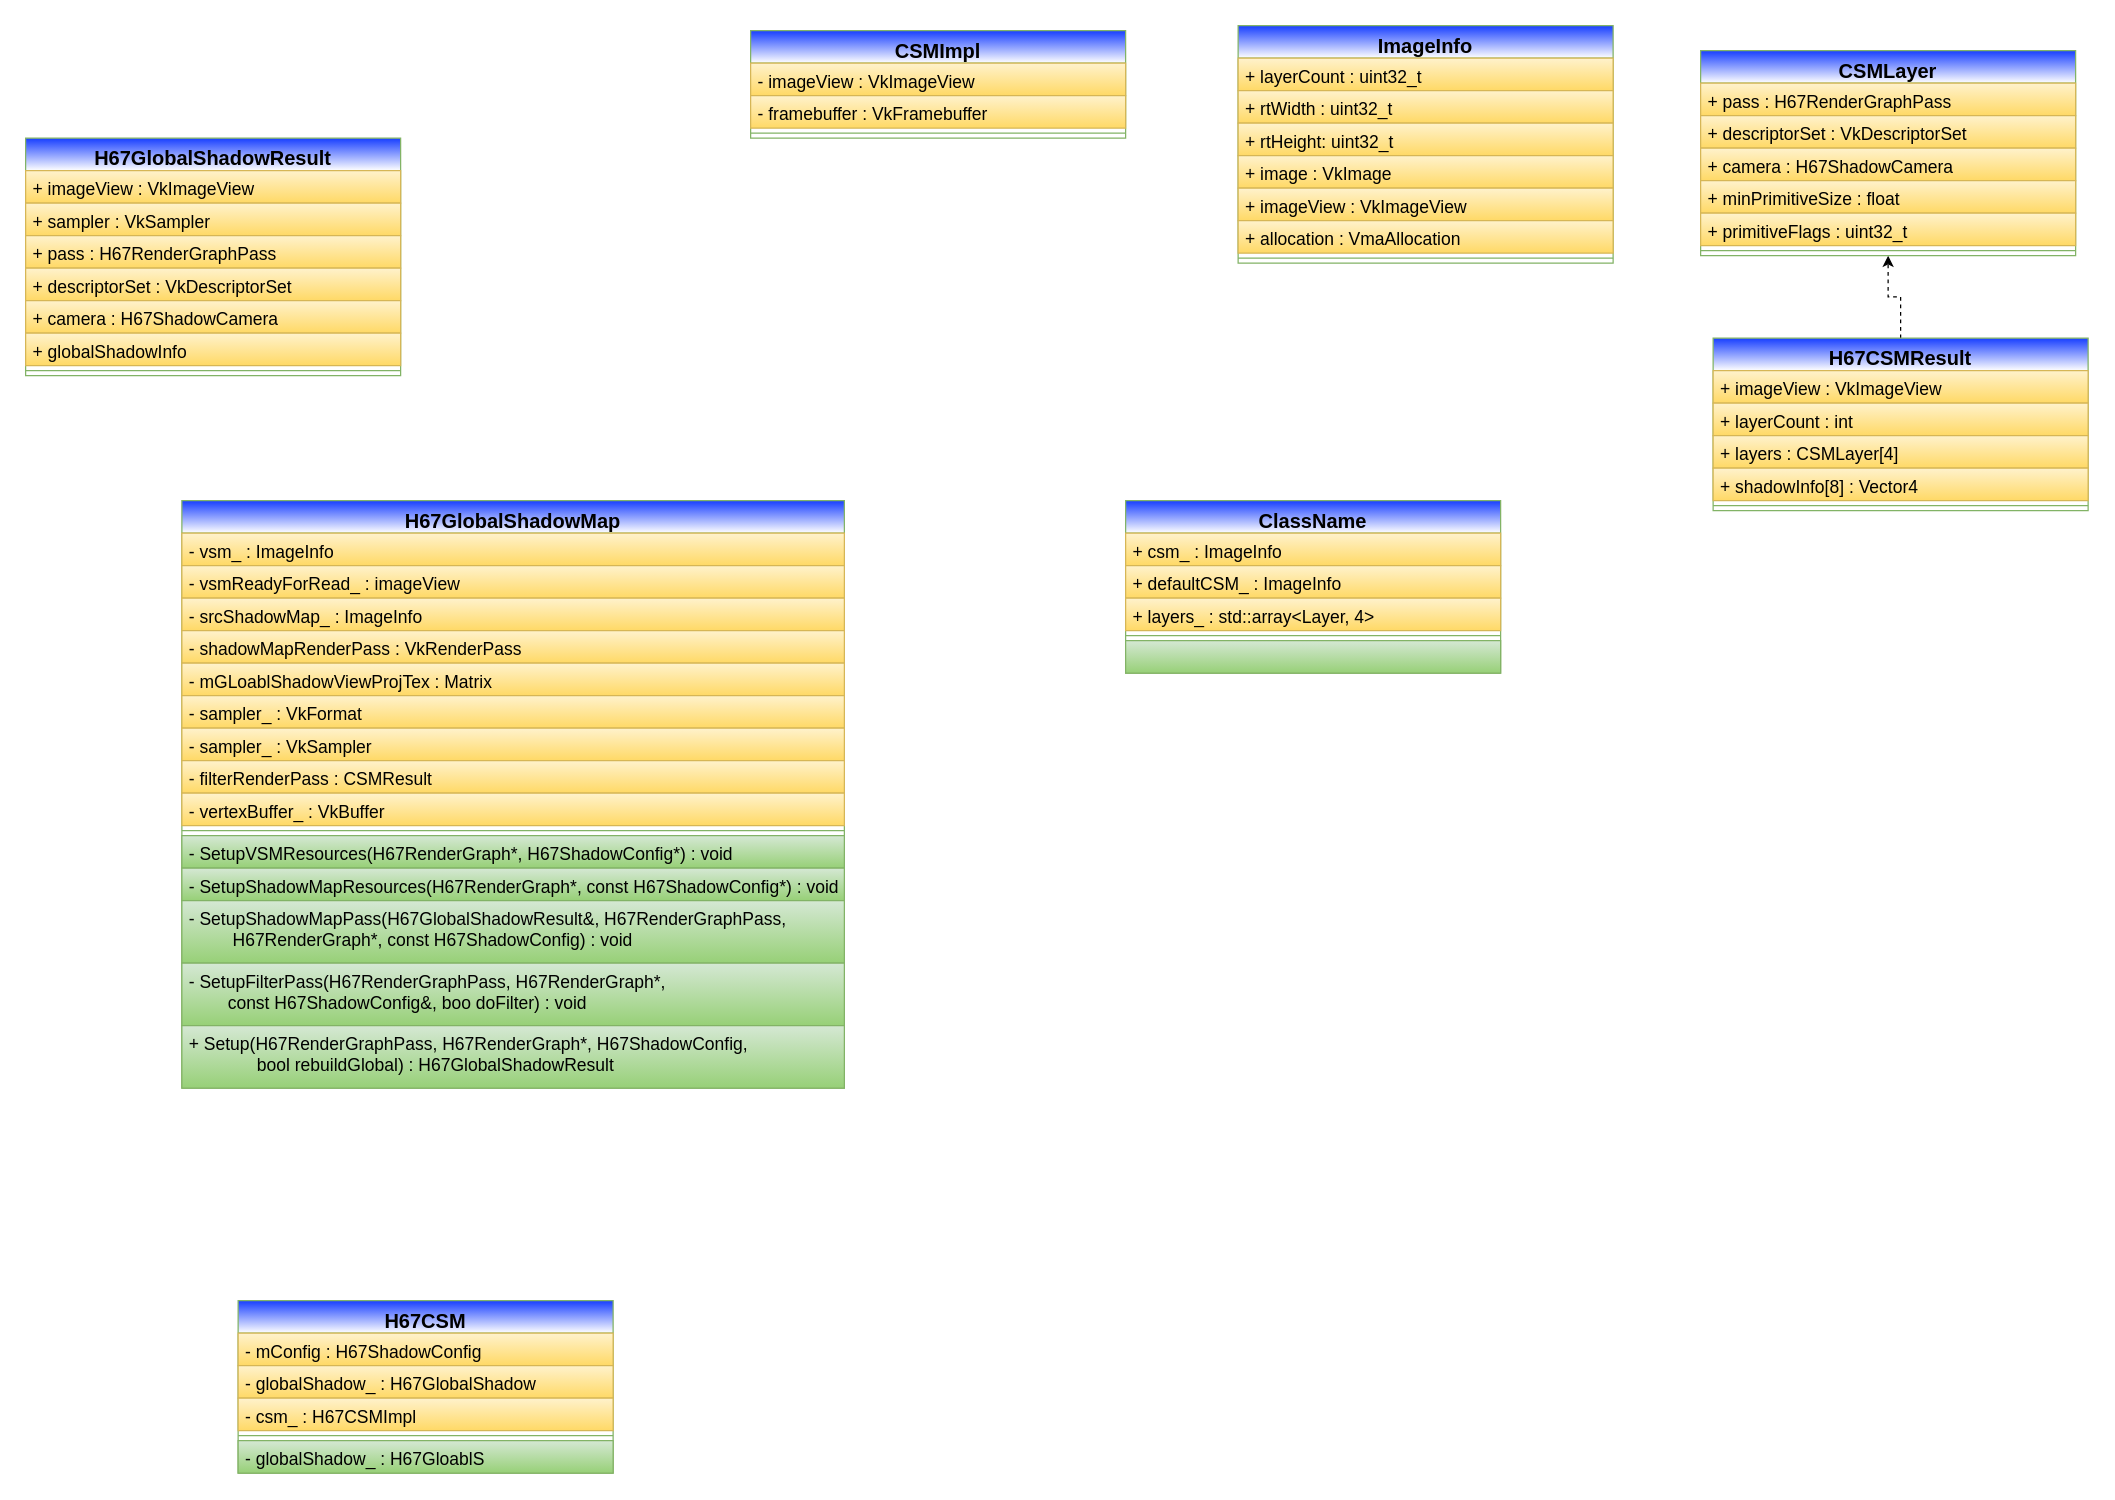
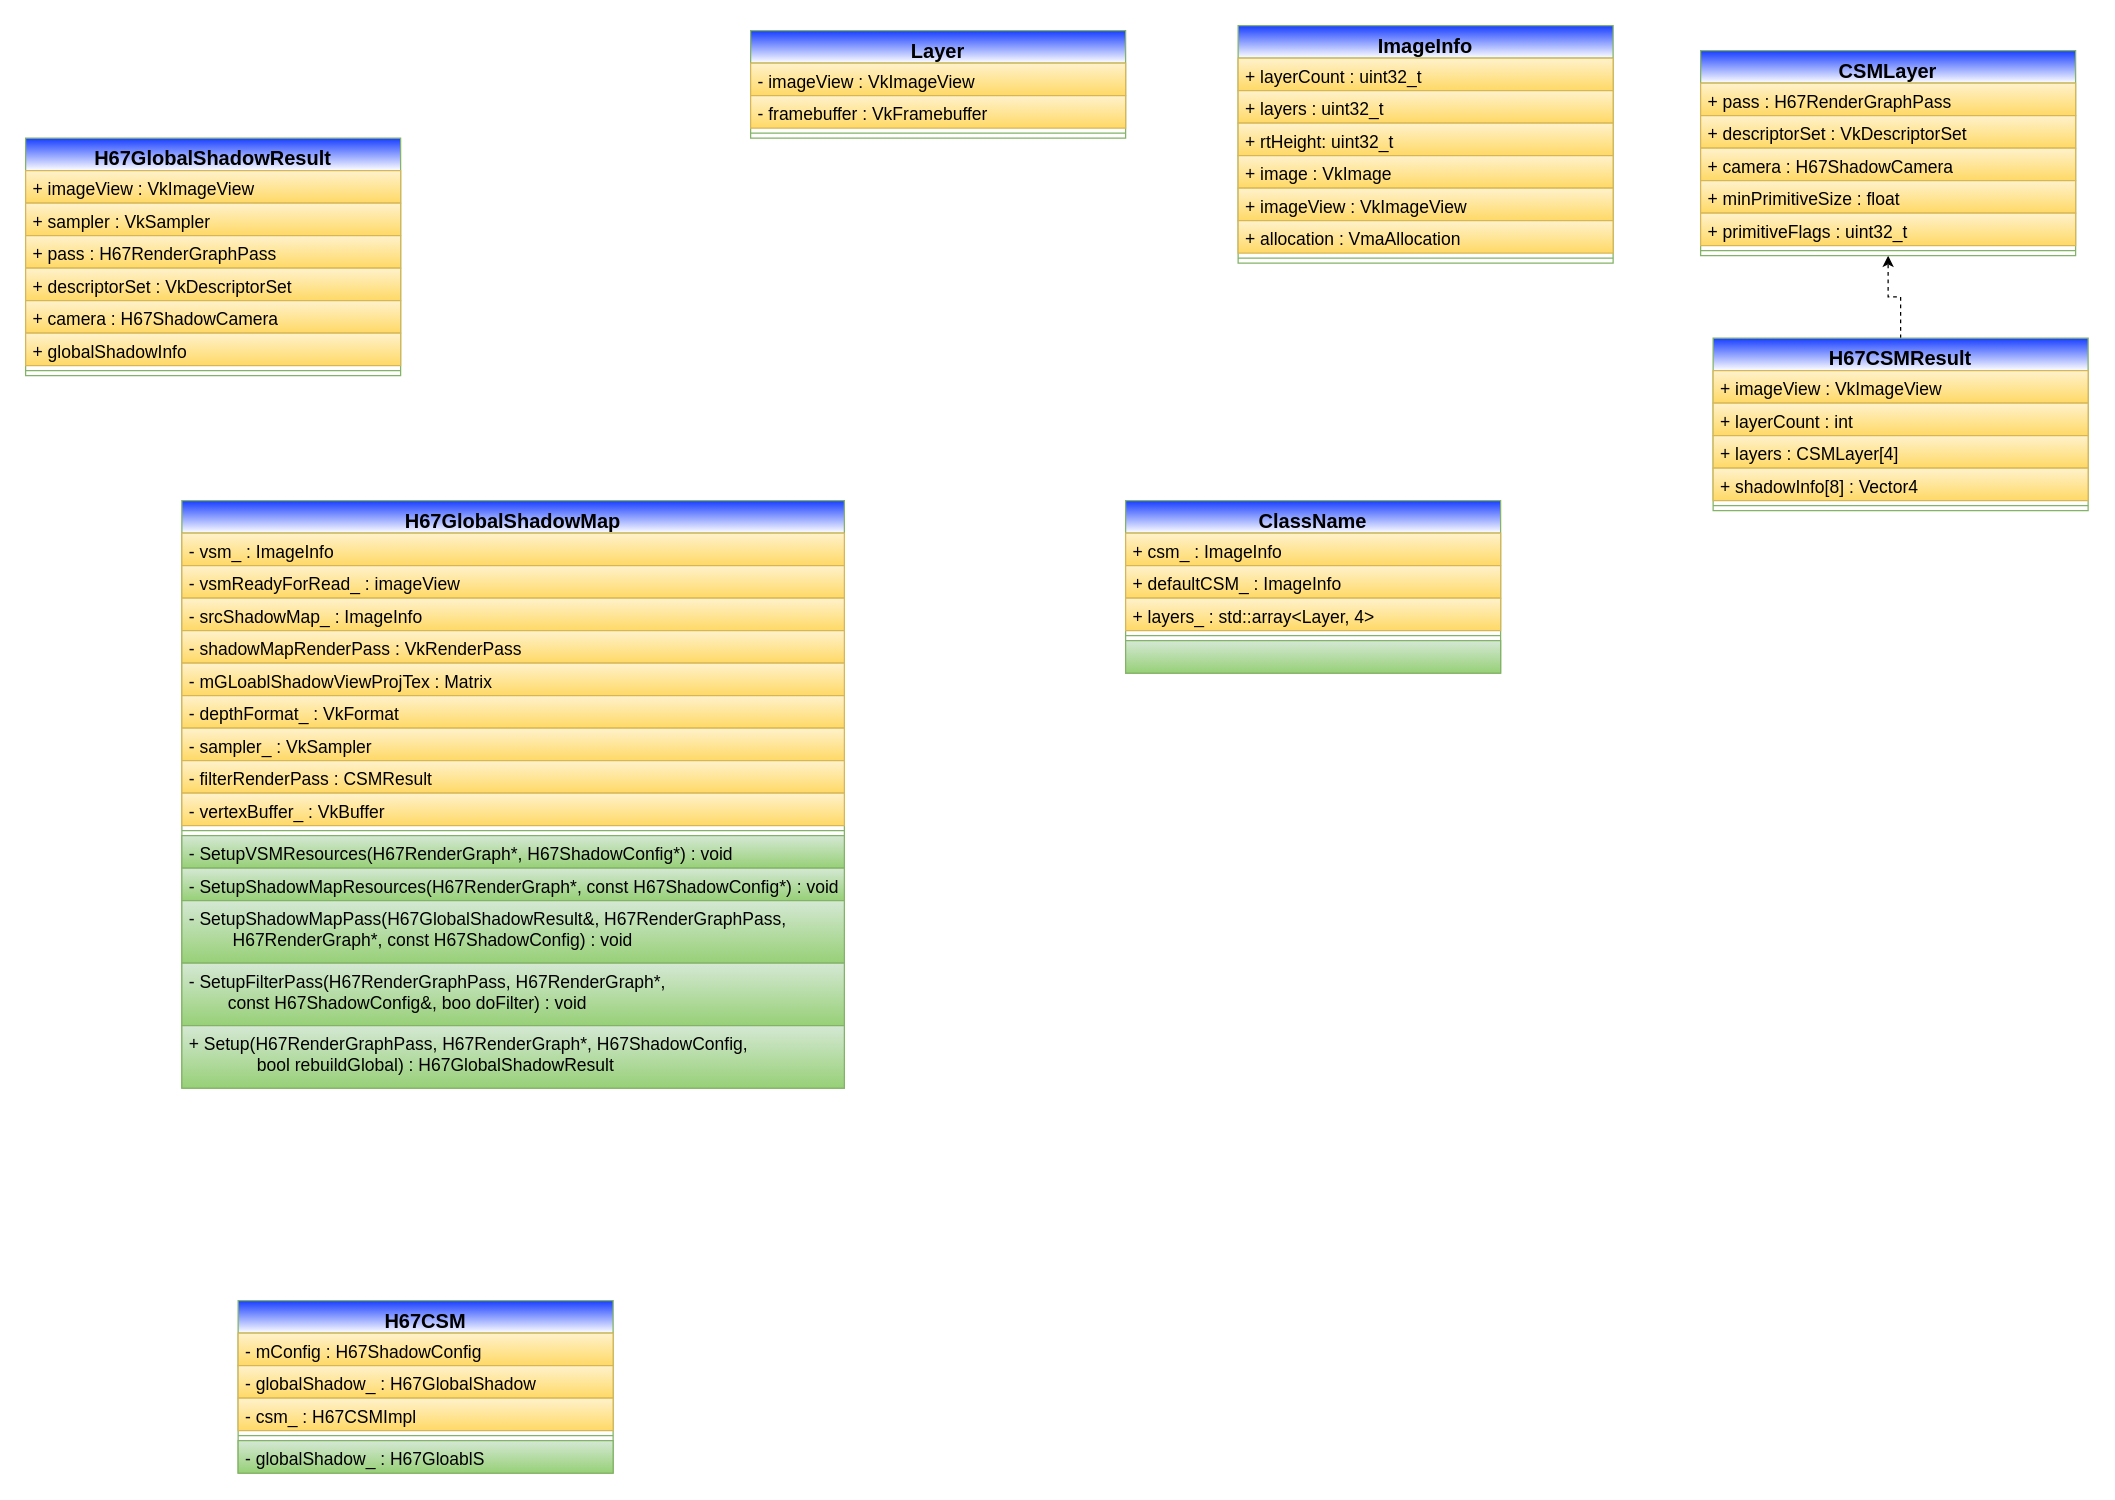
node "CSMImpl": label "CSMImpl" -> "Layer"
node "+ rtWidth : uint32_t": label "+ rtWidth : uint32_t" -> "+ layers : uint32_t"
node "- sampler_ : VkFormat": label "- sampler_ : VkFormat" -> "- depthFormat_ : VkFormat"
